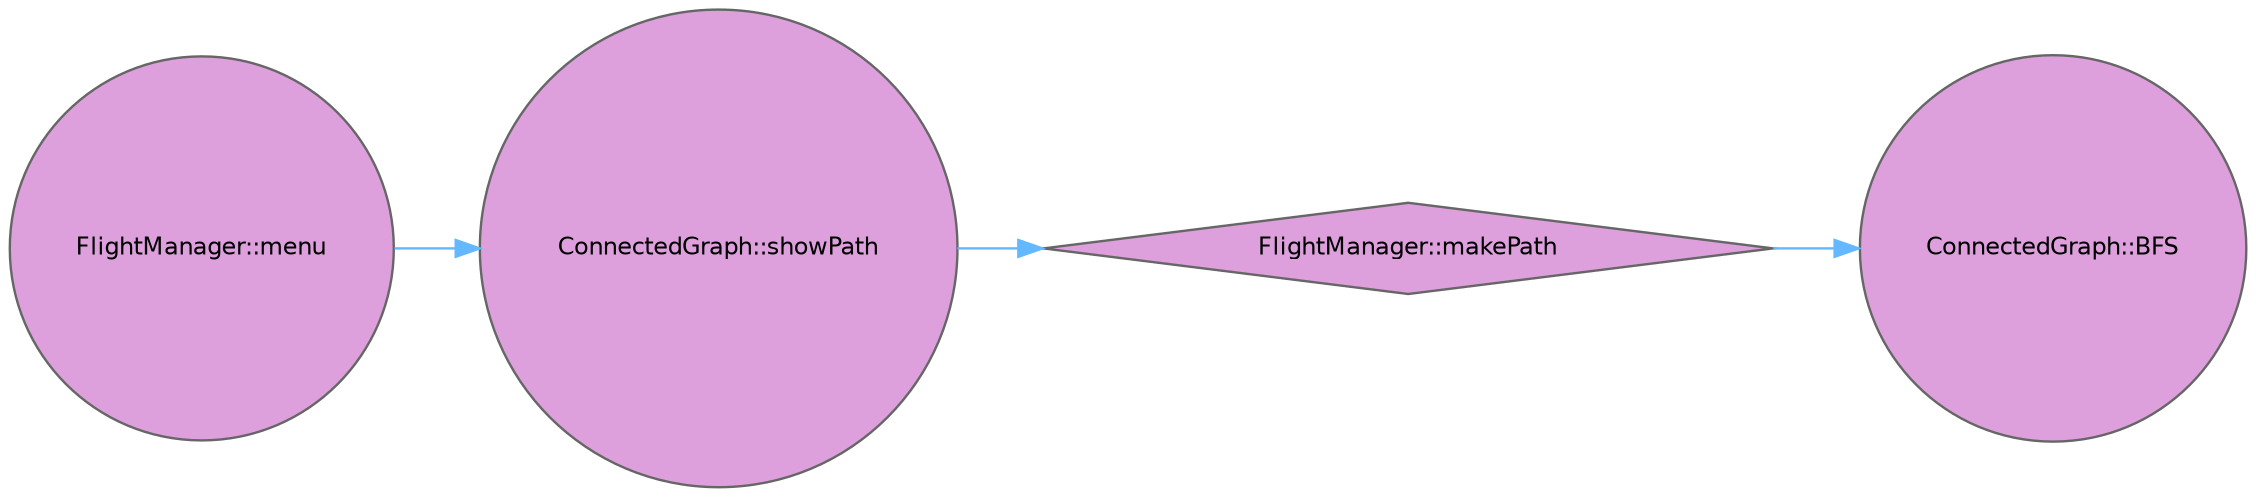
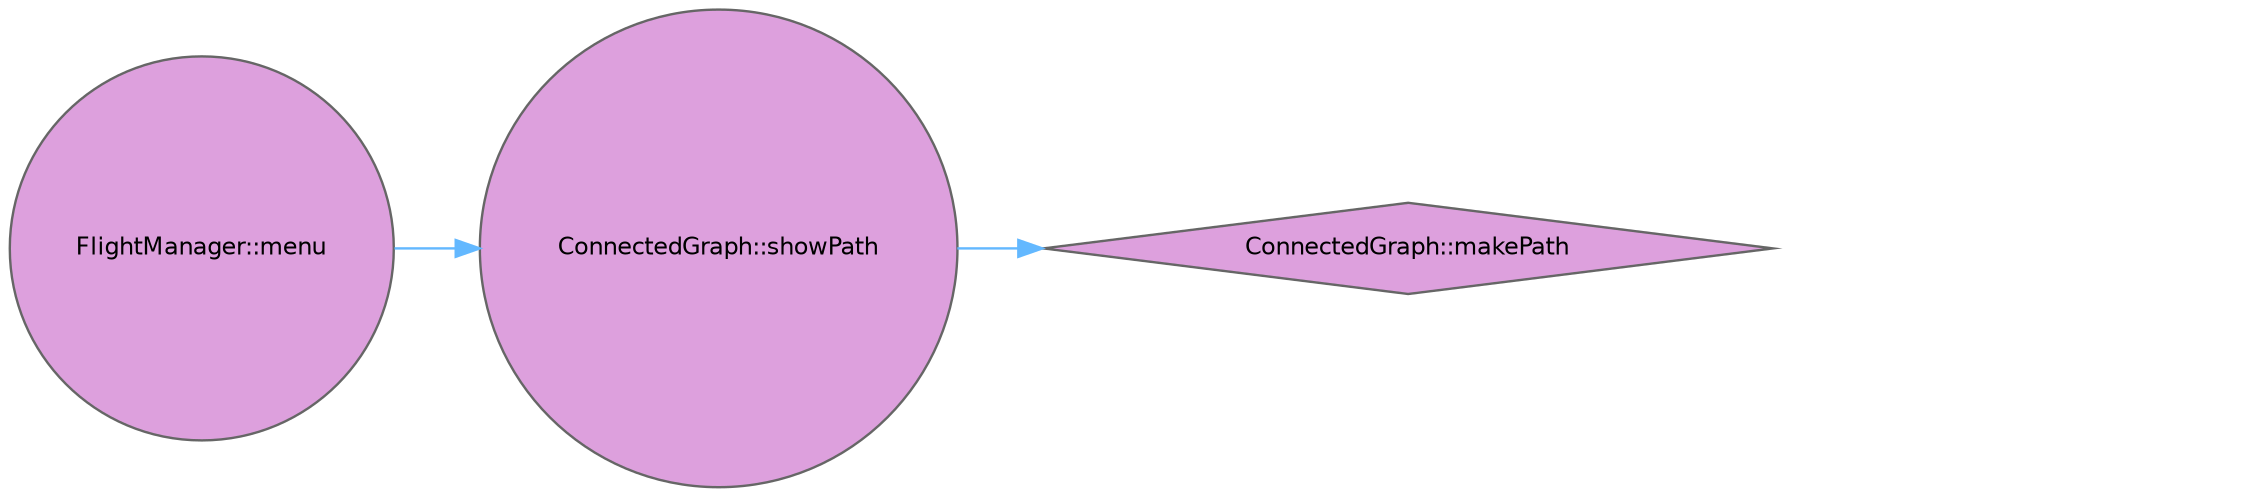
node "FlightManager::makePath": label "FlightManager::makePath" -> "ConnectedGraph::makePath"
node "ConnectedGraph::BFS": removed
